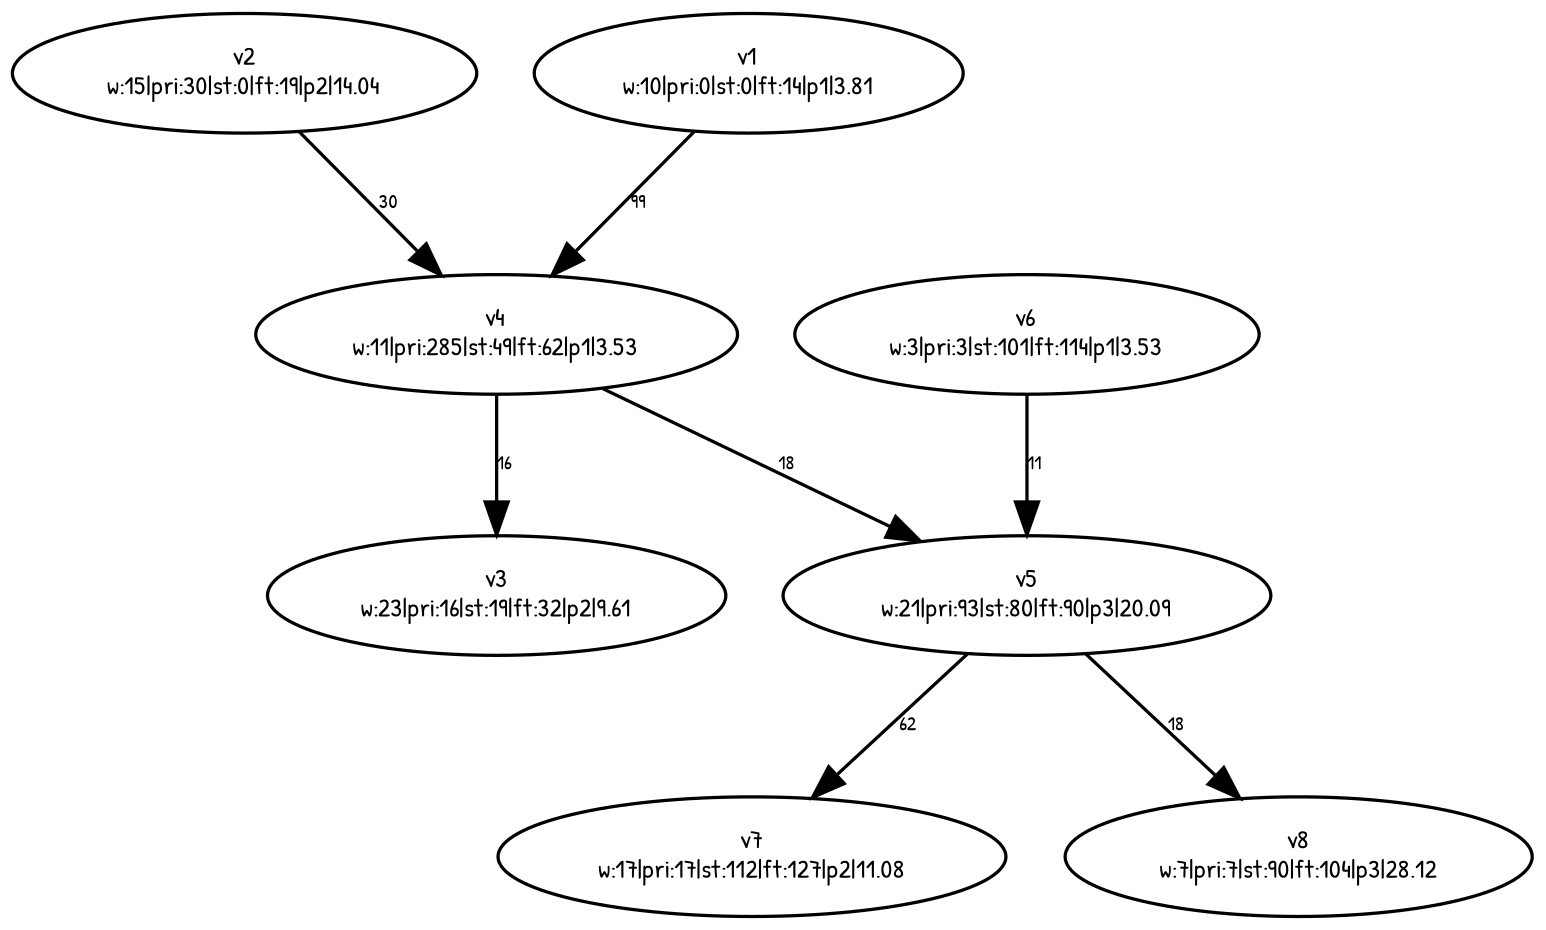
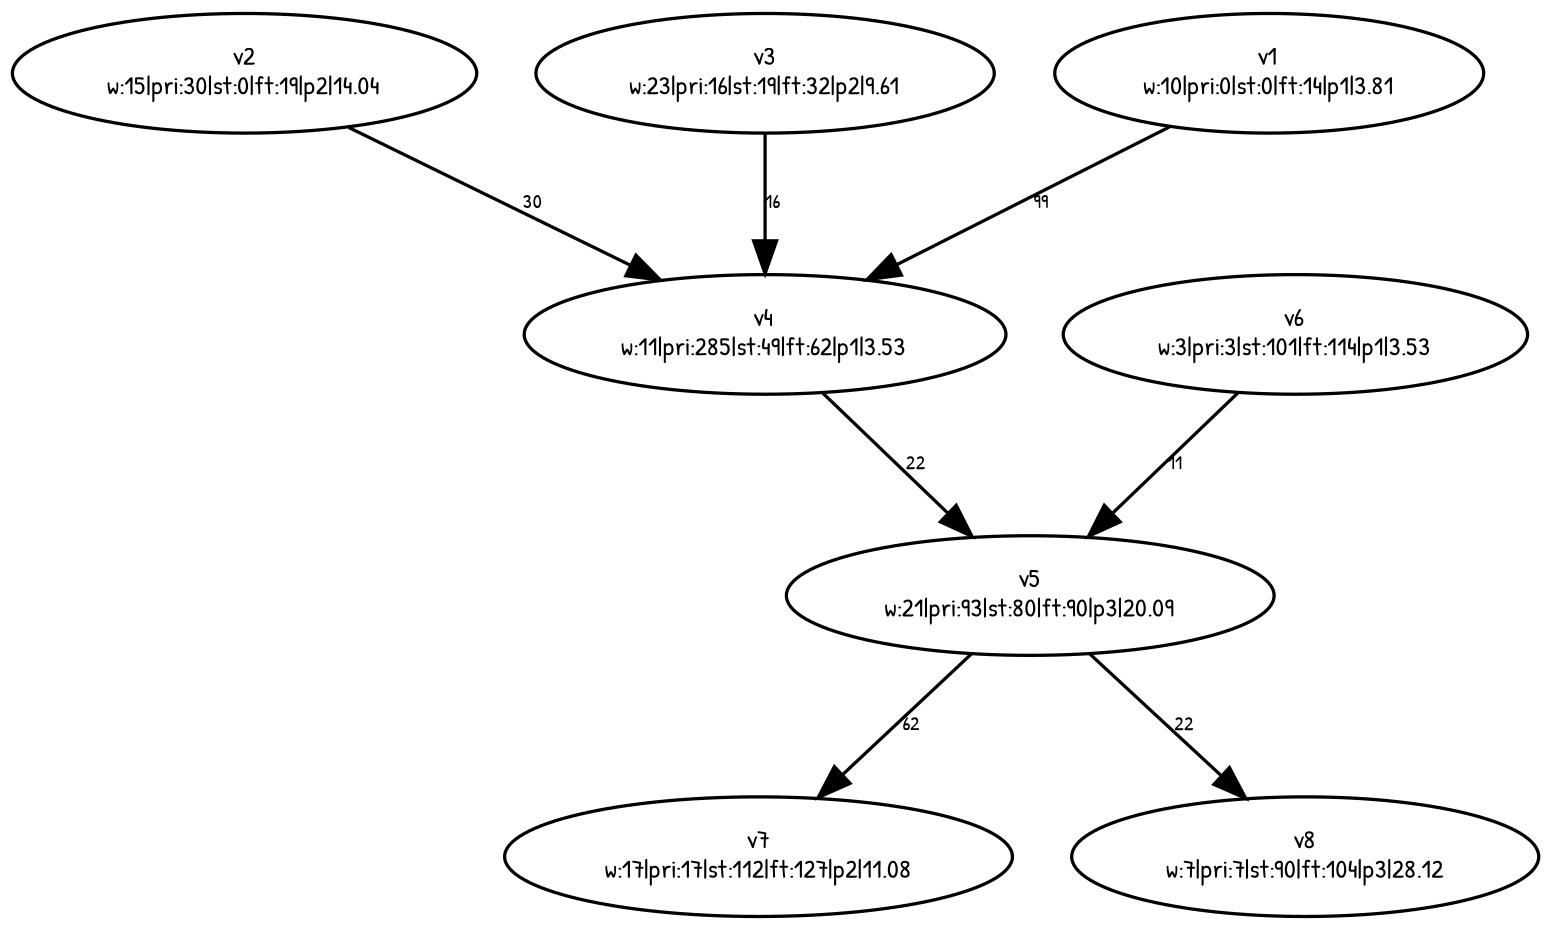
edge "v4 w:11|pri:285|st:49|ft:62|p1|3.53" -> "v3 w:23|pri:16|st:19|ft:32|p2|9.61": reversed
edge "v4 w:11|pri:285|st:49|ft:62|p1|3.53" -> "v5 w:21|pri:93|st:80|ft:90|p3|20.09": label "18" -> "22"
edge "v5 w:21|pri:93|st:80|ft:90|p3|20.09" -> "v8 w:7|pri:7|st:90|ft:104|p3|28.12": label "18" -> "22"
